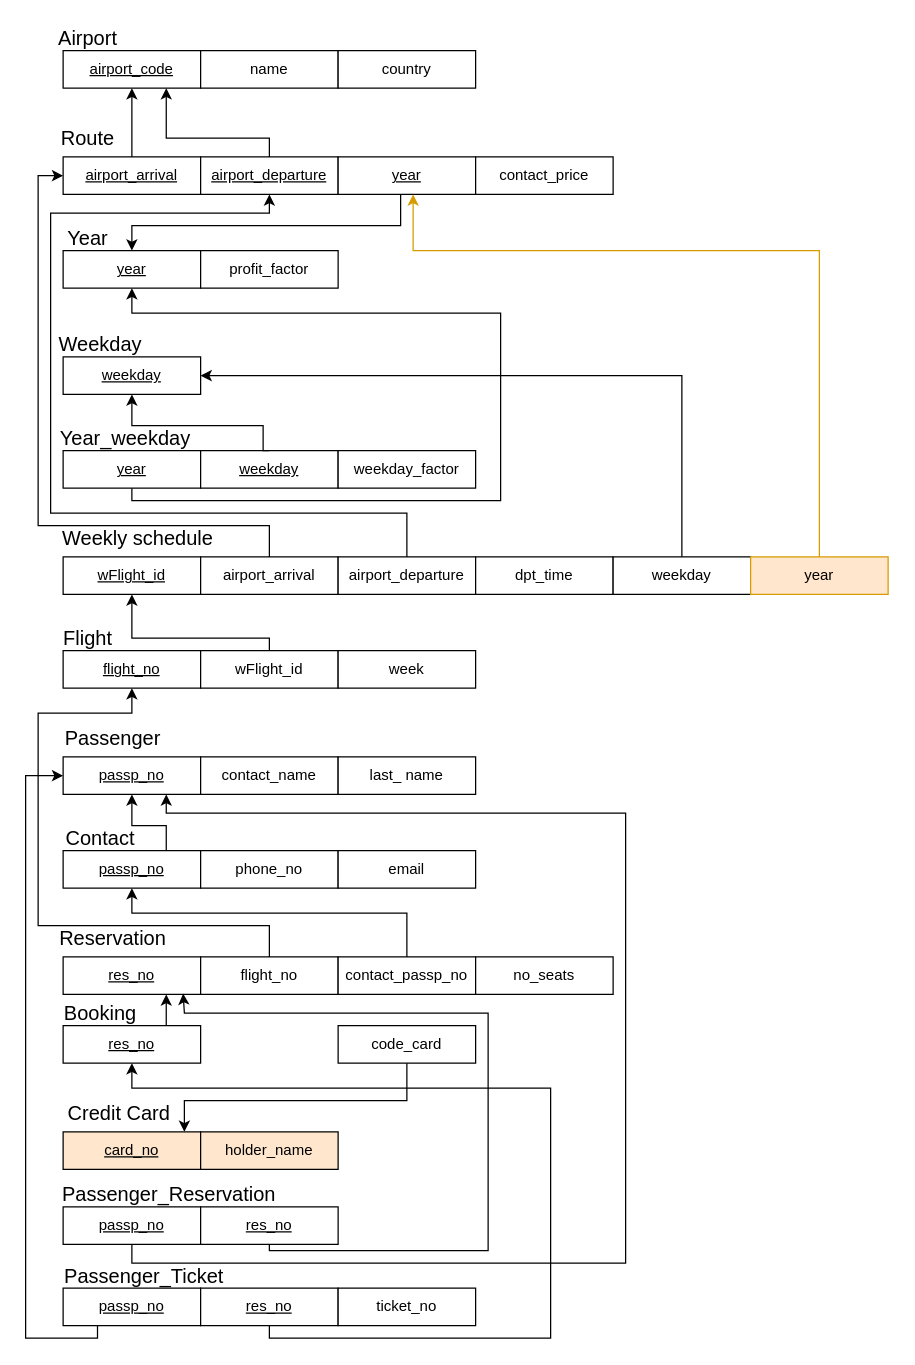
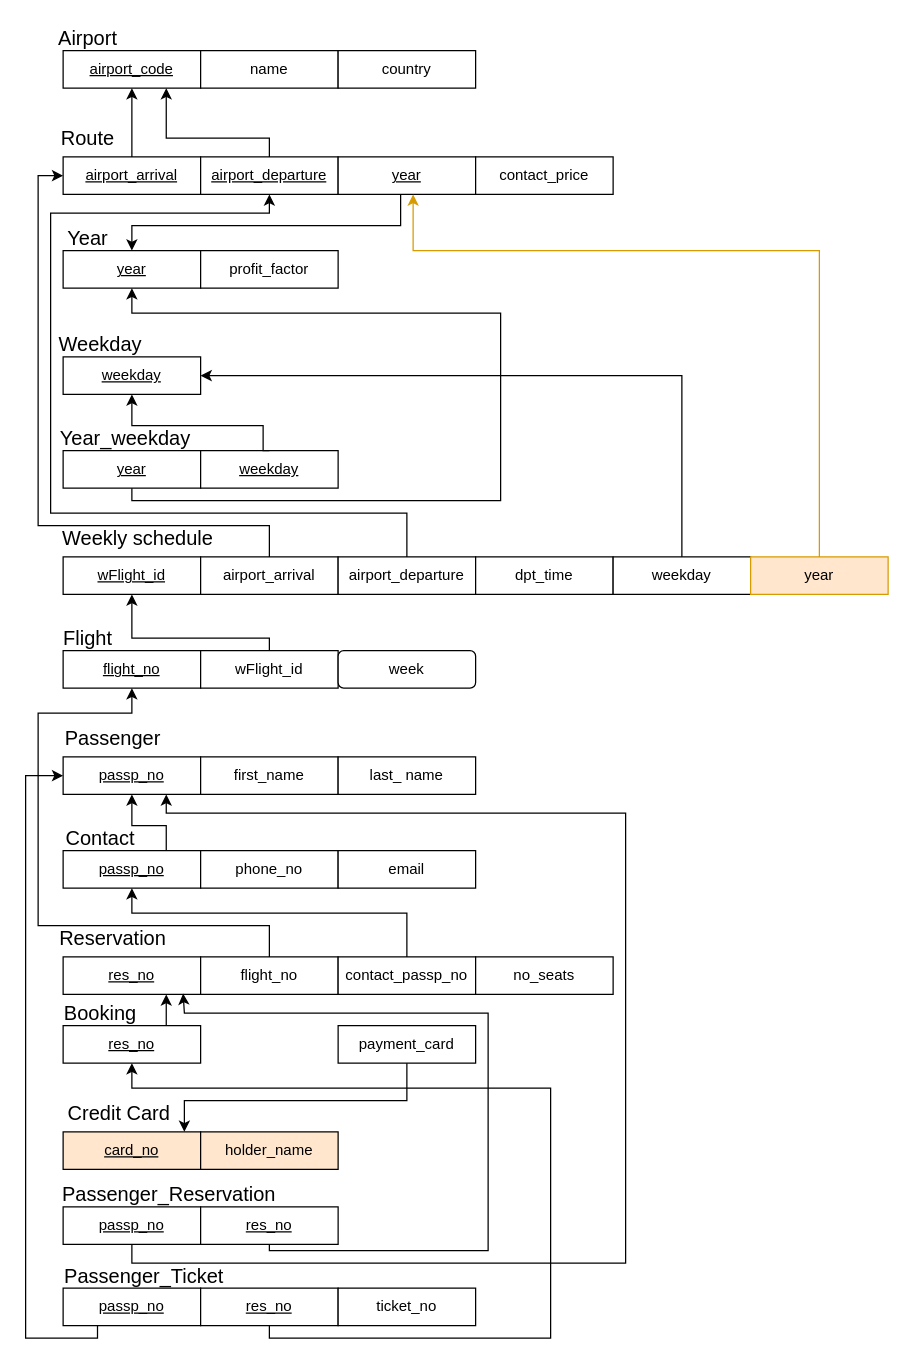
node "weekday_factor": removed
node "week": shape rectangle -> rounded rectangle
node "contact_name": label "contact_name" -> "first_name"
node "code_card": label "code_card" -> "payment_card"
